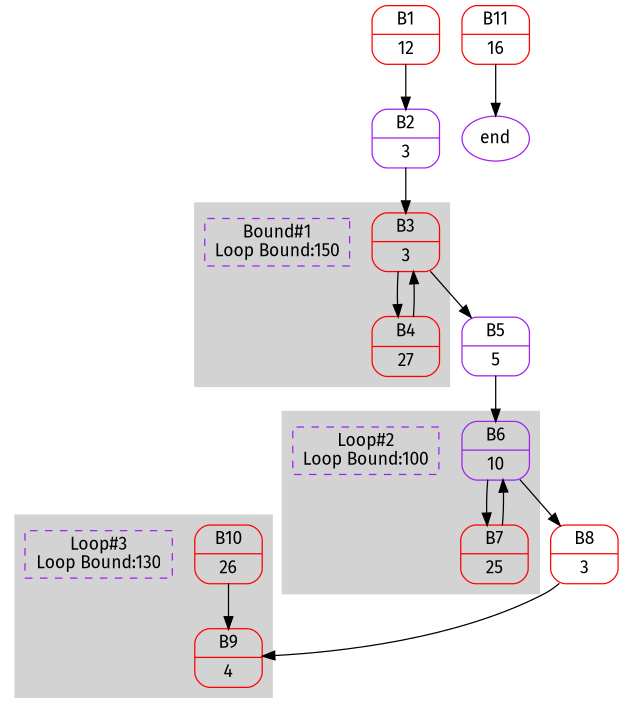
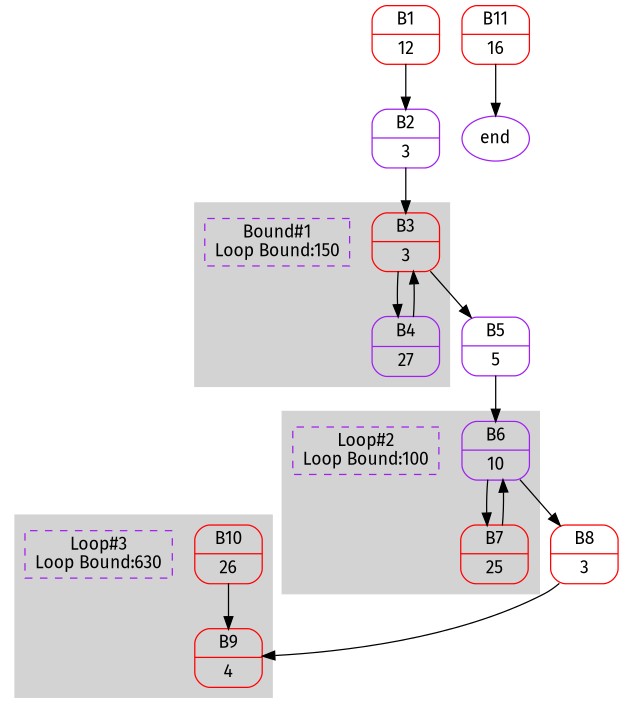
node "B4": color red -> purple
node "Loop#3 Loop Bound:130": label "Loop#3 Loop Bound:130" -> "Loop#3 Loop Bound:630"
